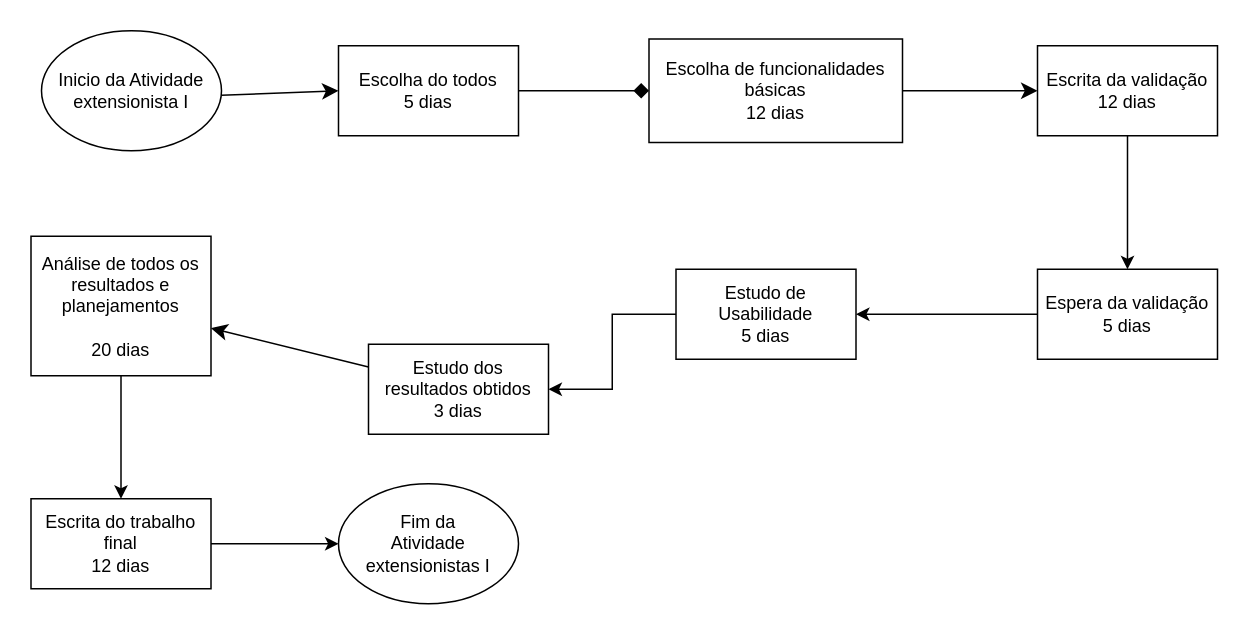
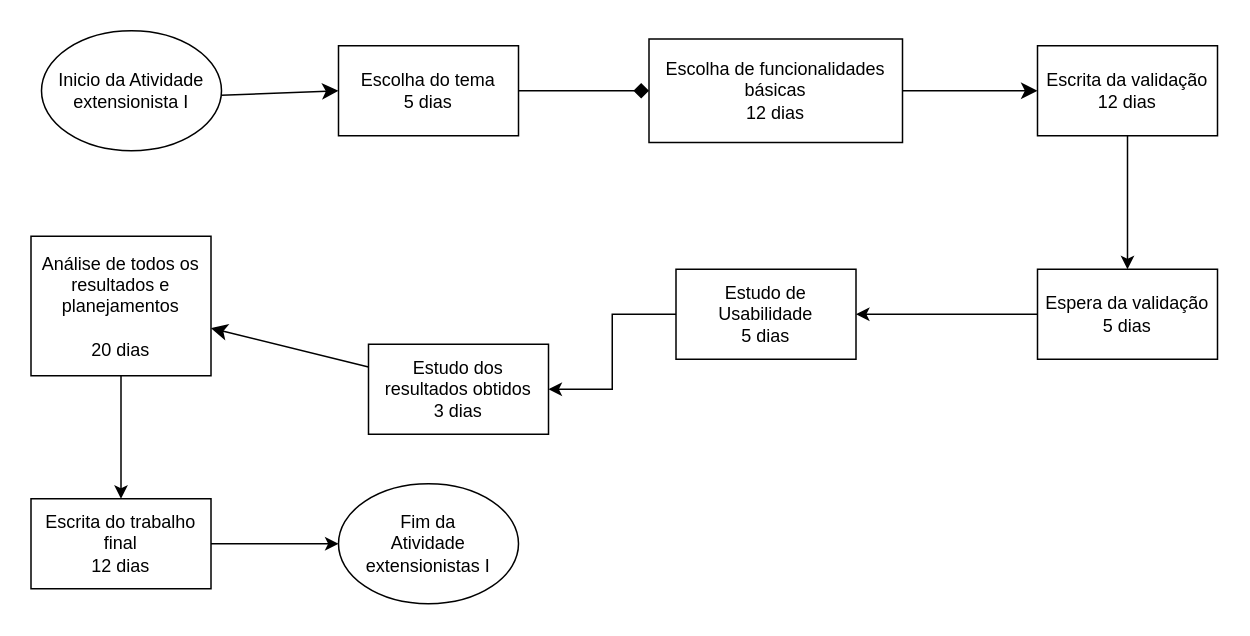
node "Escolha do todos 5 dias": label "Escolha do todos 5 dias" -> "Escolha do tema 5 dias"
